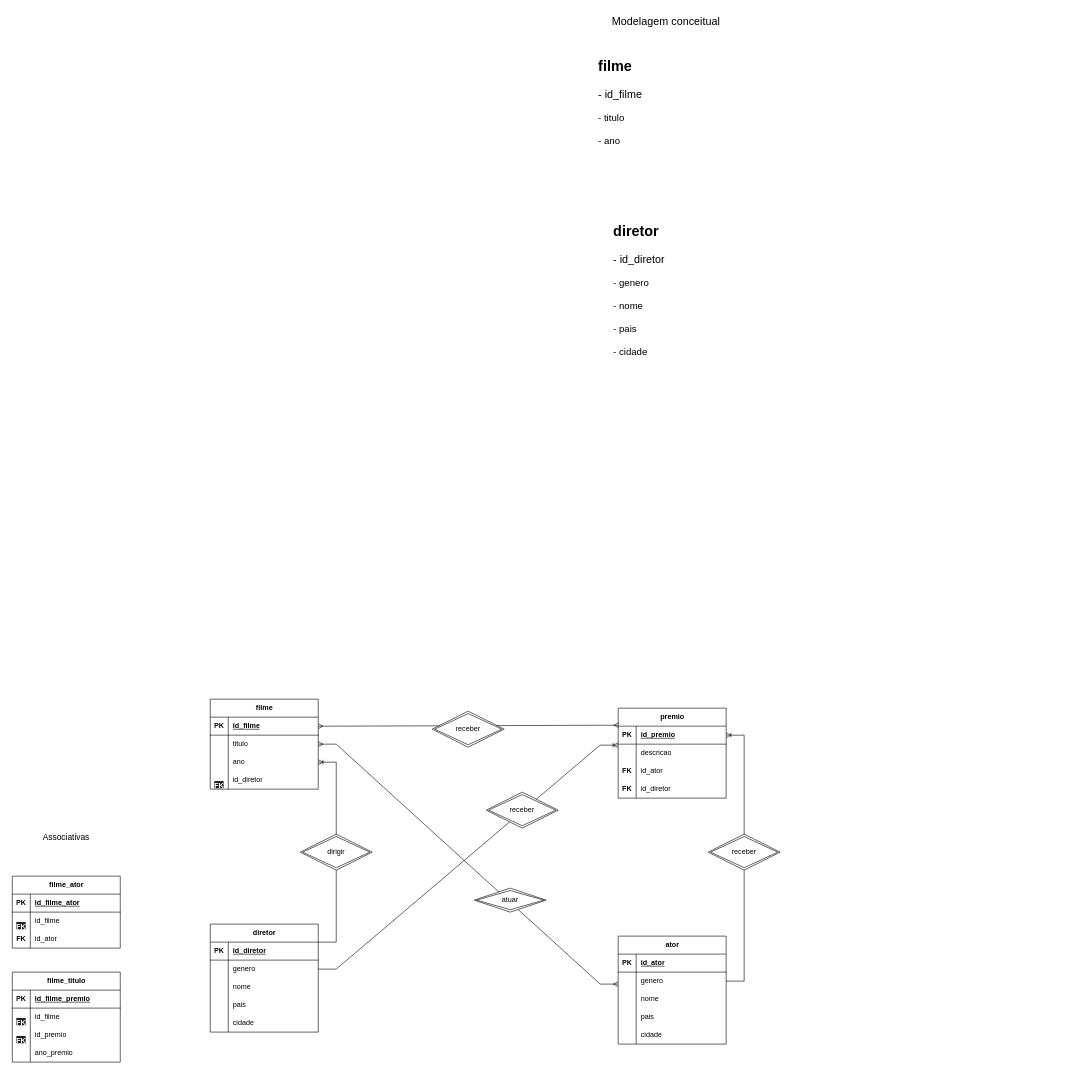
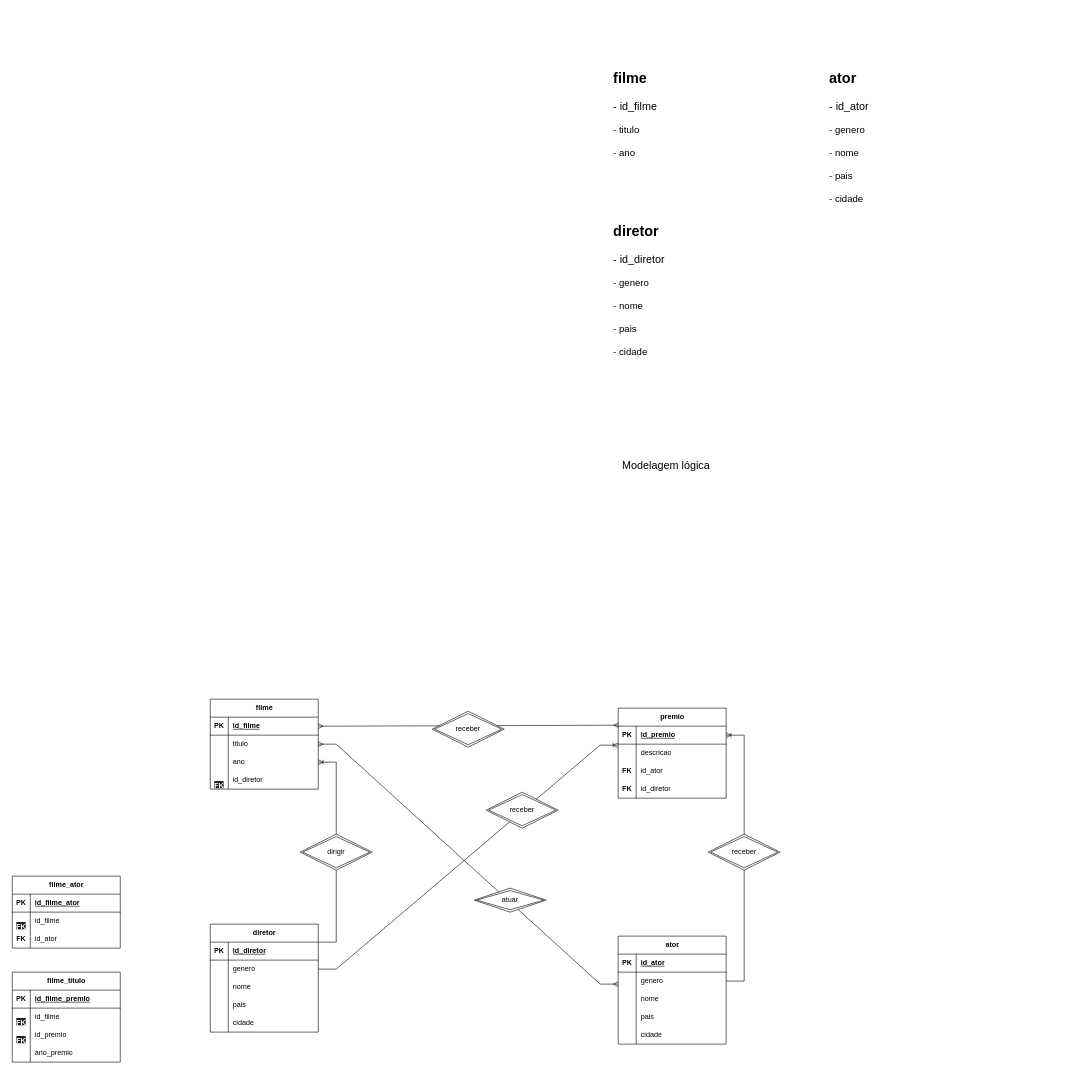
node "Modelagem conceitual": removed
node "filme- id_filme - titulo - ano": moved (651, 102) -> (666, 114)
node "ator- id_ator - genero - nome - pais - cidade": added
node "Modelagem lógica": added
node "Associativas": removed
